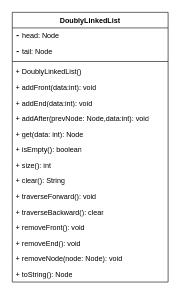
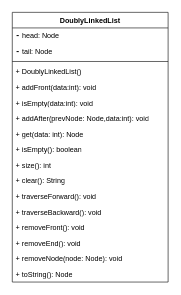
node "+ addEnd(data:int): void": label "+ addEnd(data:int): void" -> "+ isEmpty(data:int): void"
node "+ traverseBackward(): clear": label "+ traverseBackward(): clear" -> "+ traverseBackward(): void"
